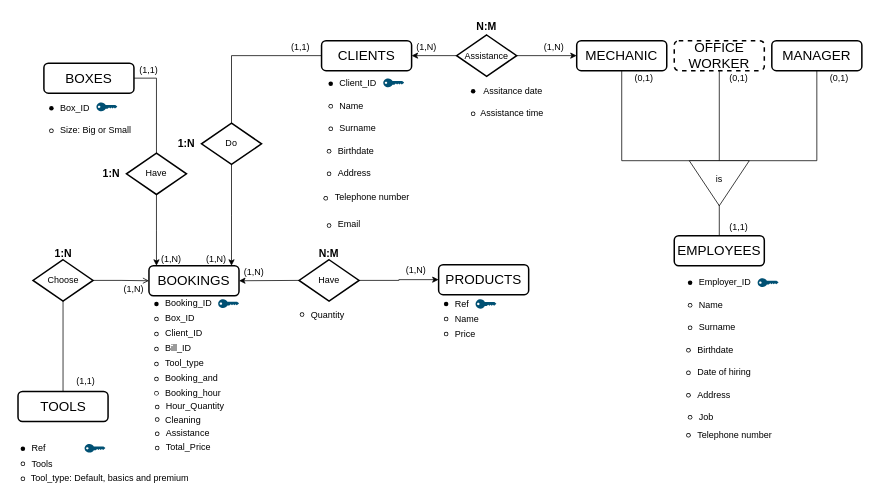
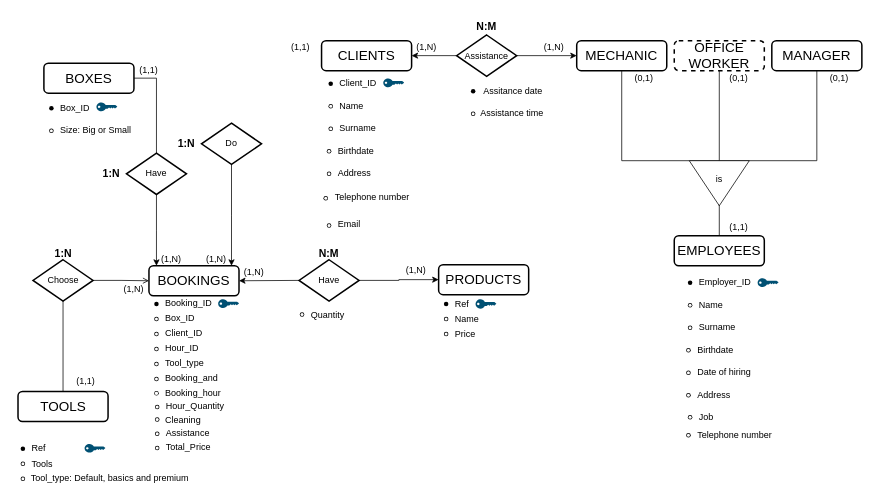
edge "CLIENTS" -- "Do": removed
node "Bill_ID": label "Bill_ID" -> "Hour_ID"
